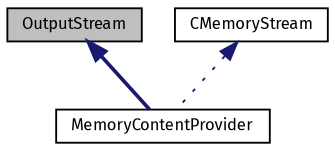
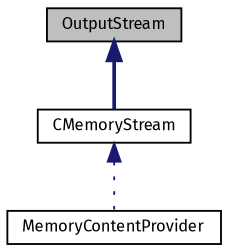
edge "MemoryContentProvider" -> "OutputStream": now "CMemoryStream" -> "OutputStream"
